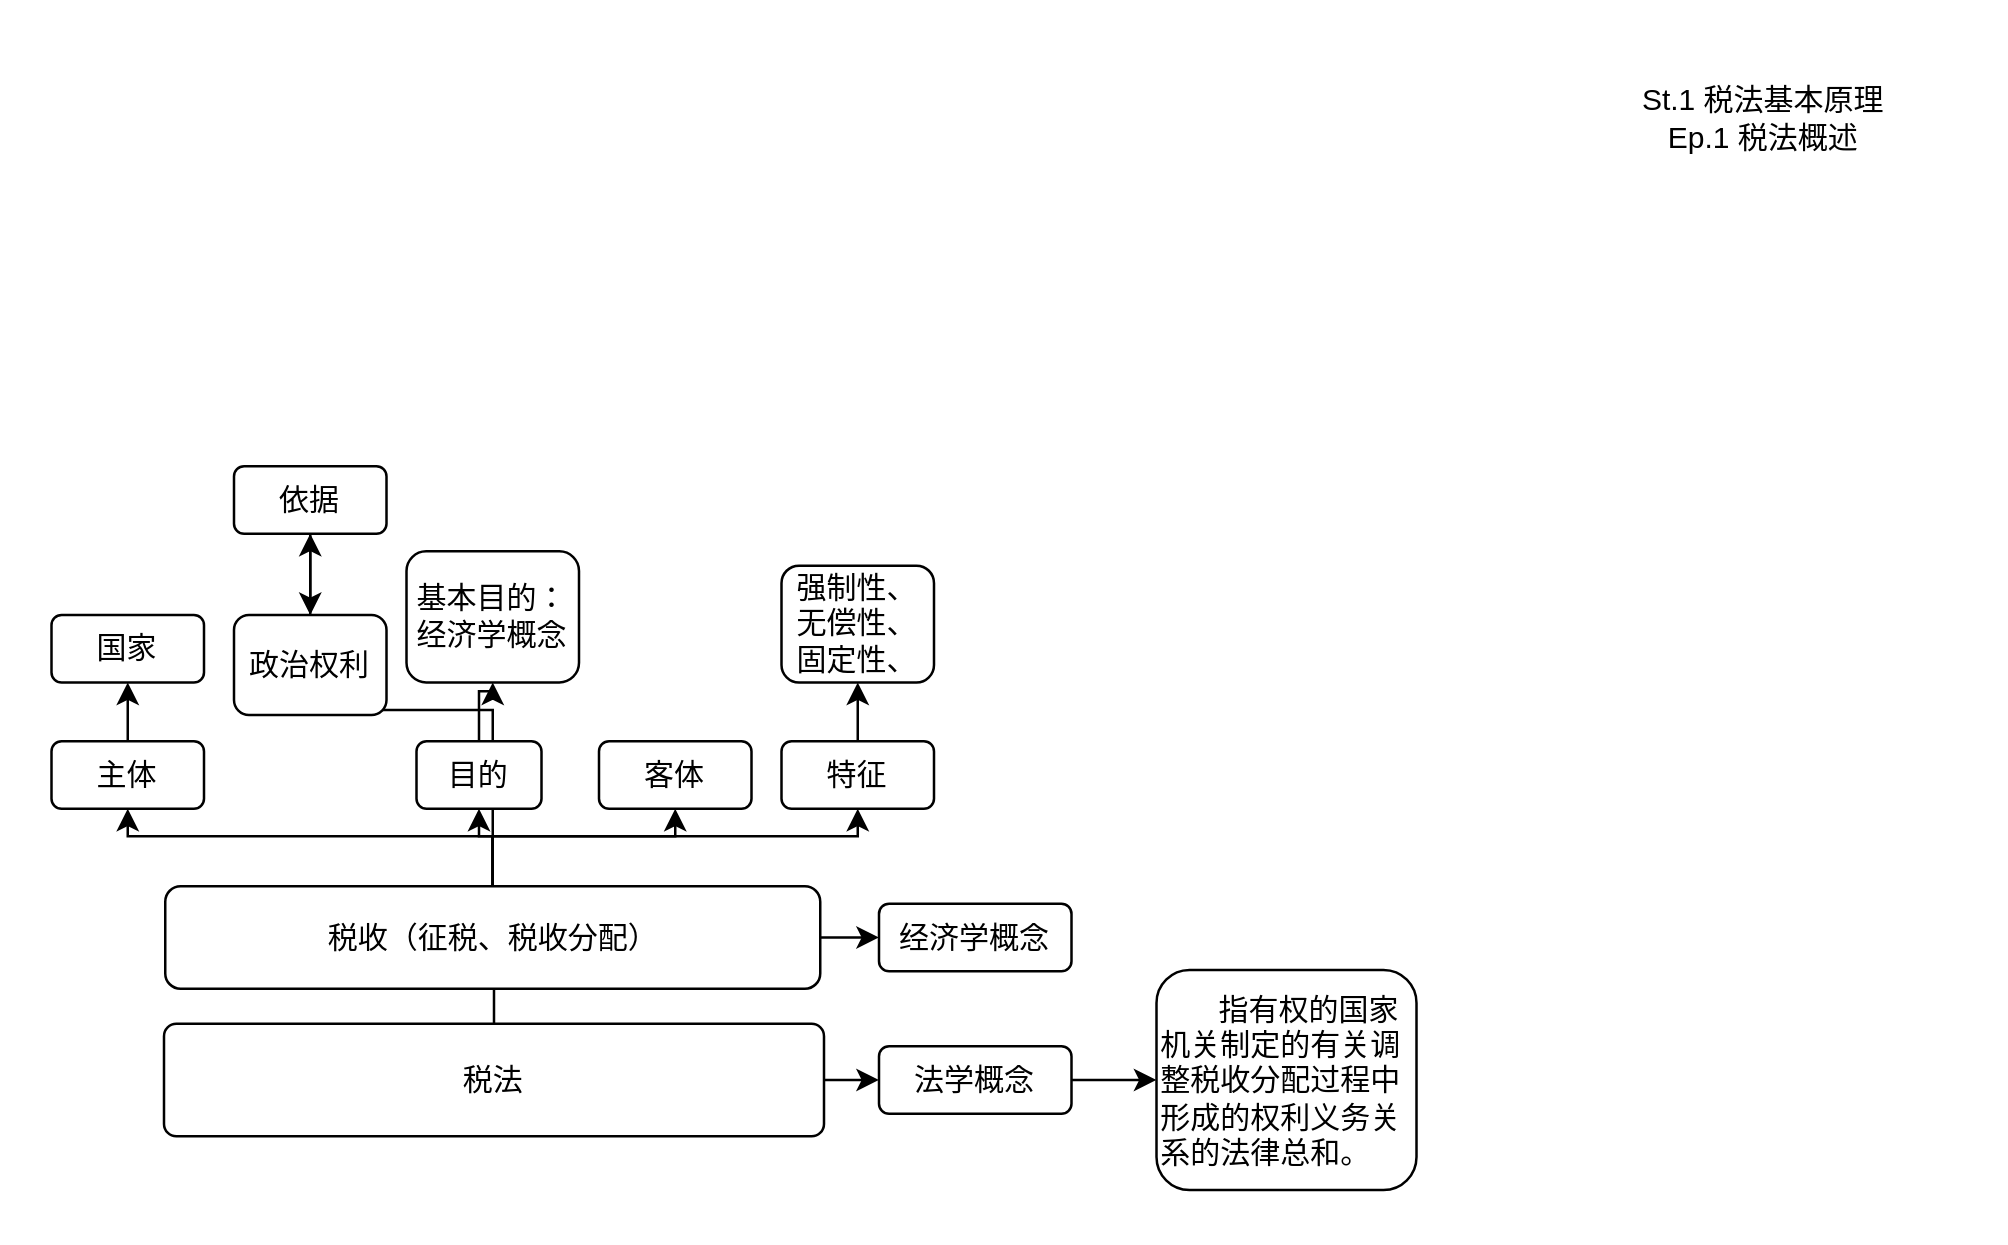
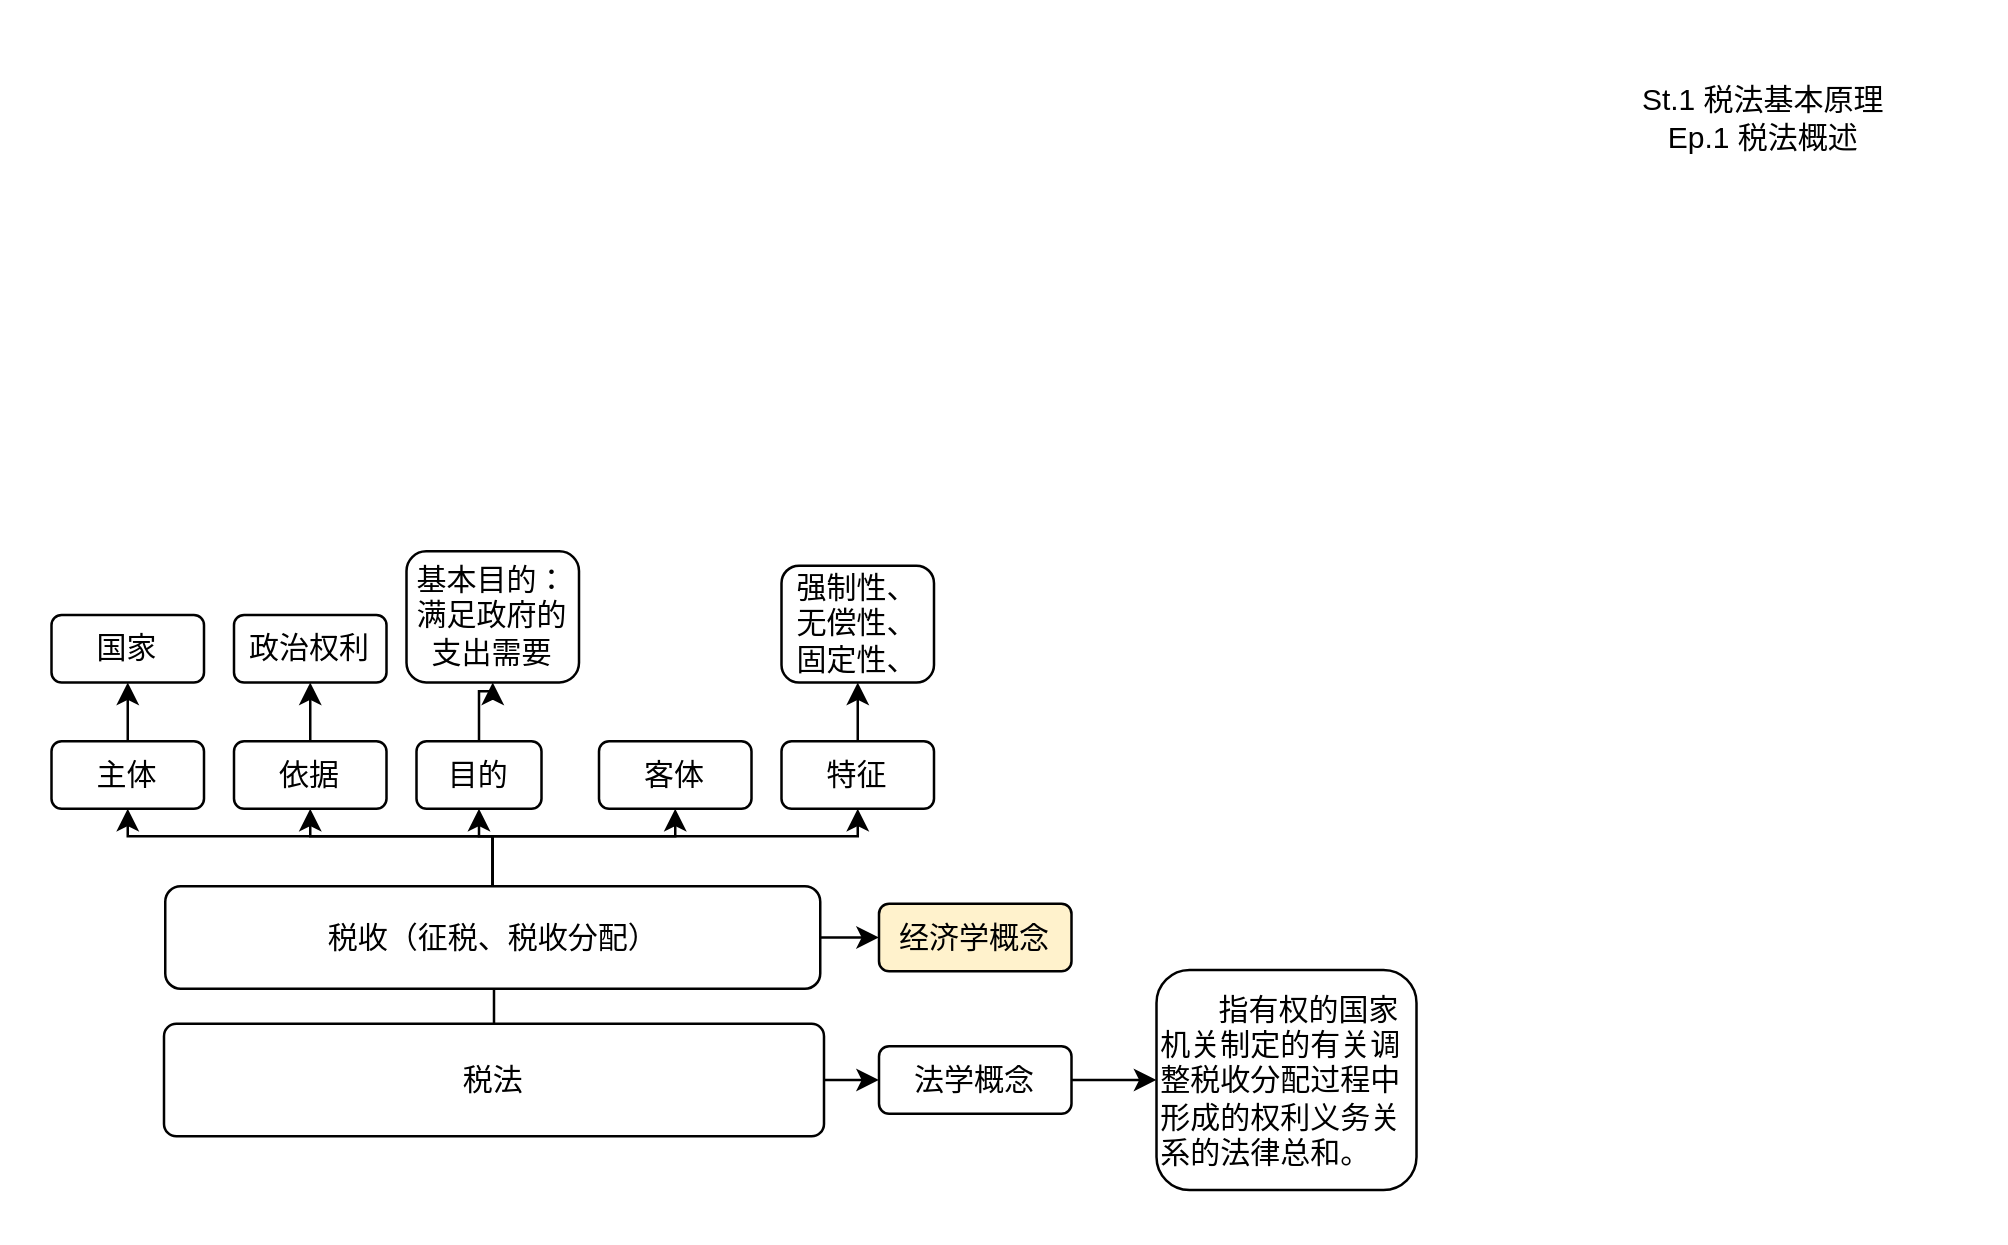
node "依据": moved (310, 500) -> (310, 775)
node "基本目的： 经济学概念": label "基本目的： 经济学概念" -> "基本目的： 满足政府的支出需要"
node "政治权利": size 153x100 -> 153x68
node "经济学概念": fillcolor #ffffff -> #fff2cc
